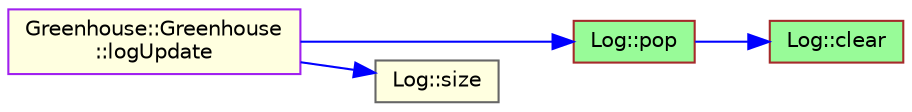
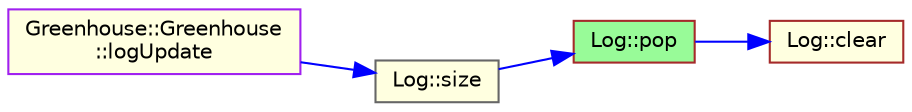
edge "Greenhouse::Greenhouse ::logUpdate" -> "Log::pop": now "Log::size" -> "Log::pop"
node "Log::clear": fillcolor palegreen -> lightyellow
